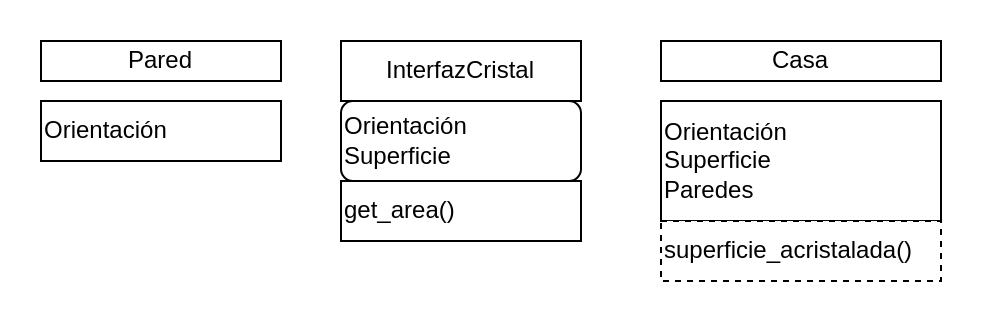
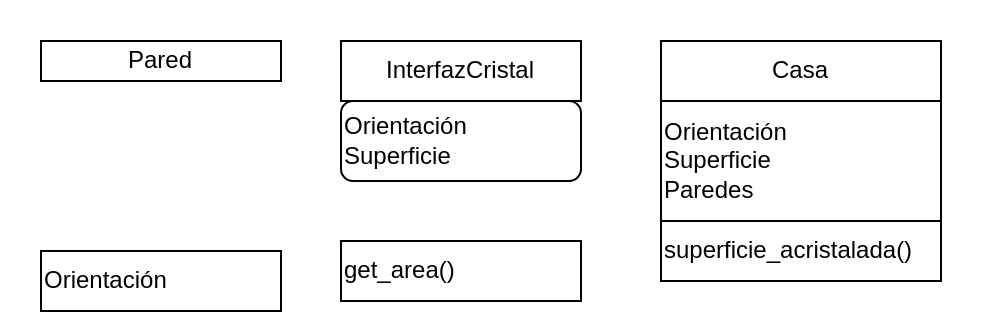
node "Casa": size 280x40 -> 280x60
node "Orientación": moved (161, 131) -> (161, 281)
node "get_area()": moved (461, 211) -> (461, 271)
node "superficie_acristalada()": style dashed -> solid
